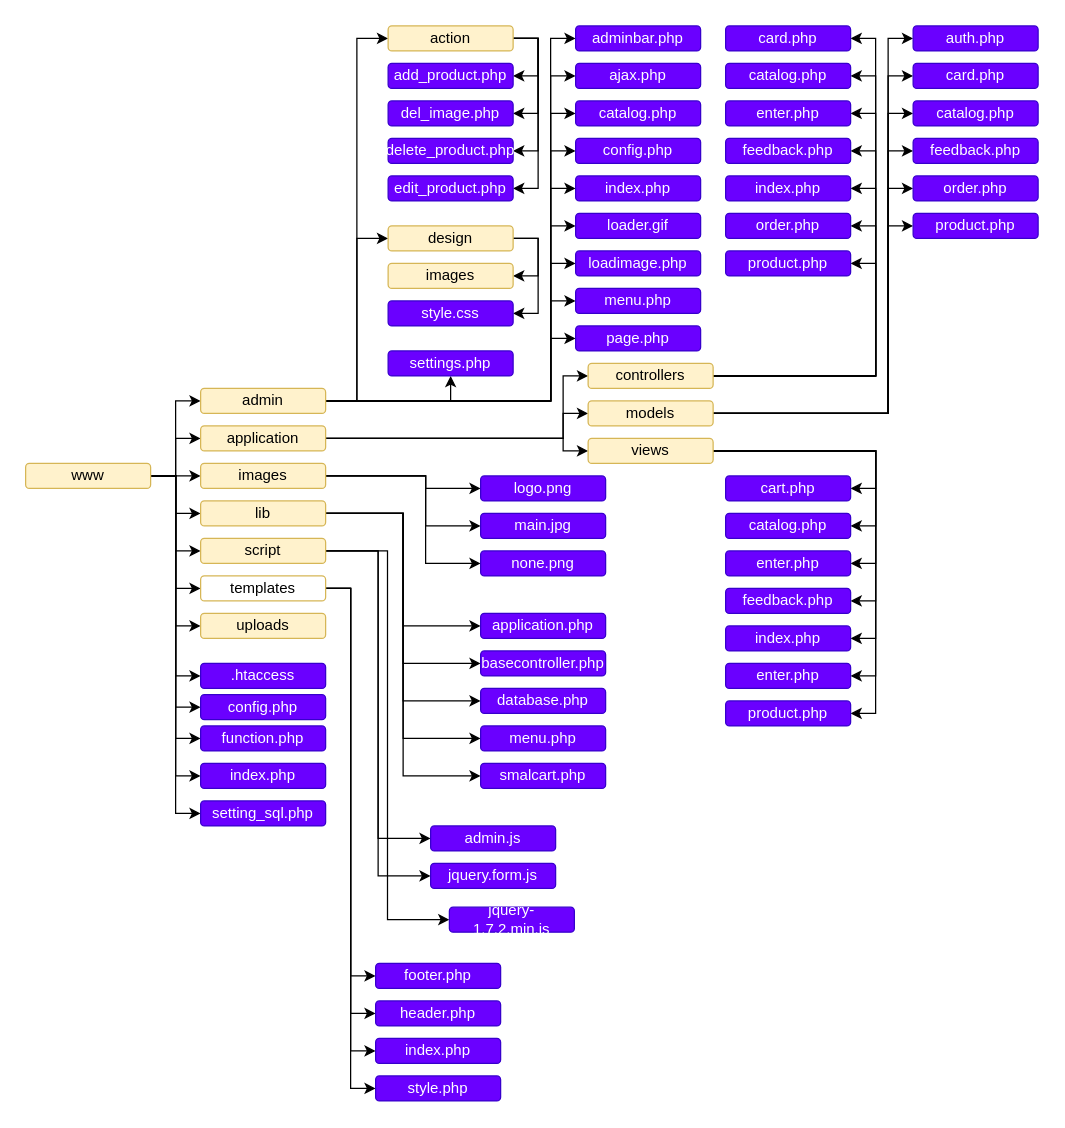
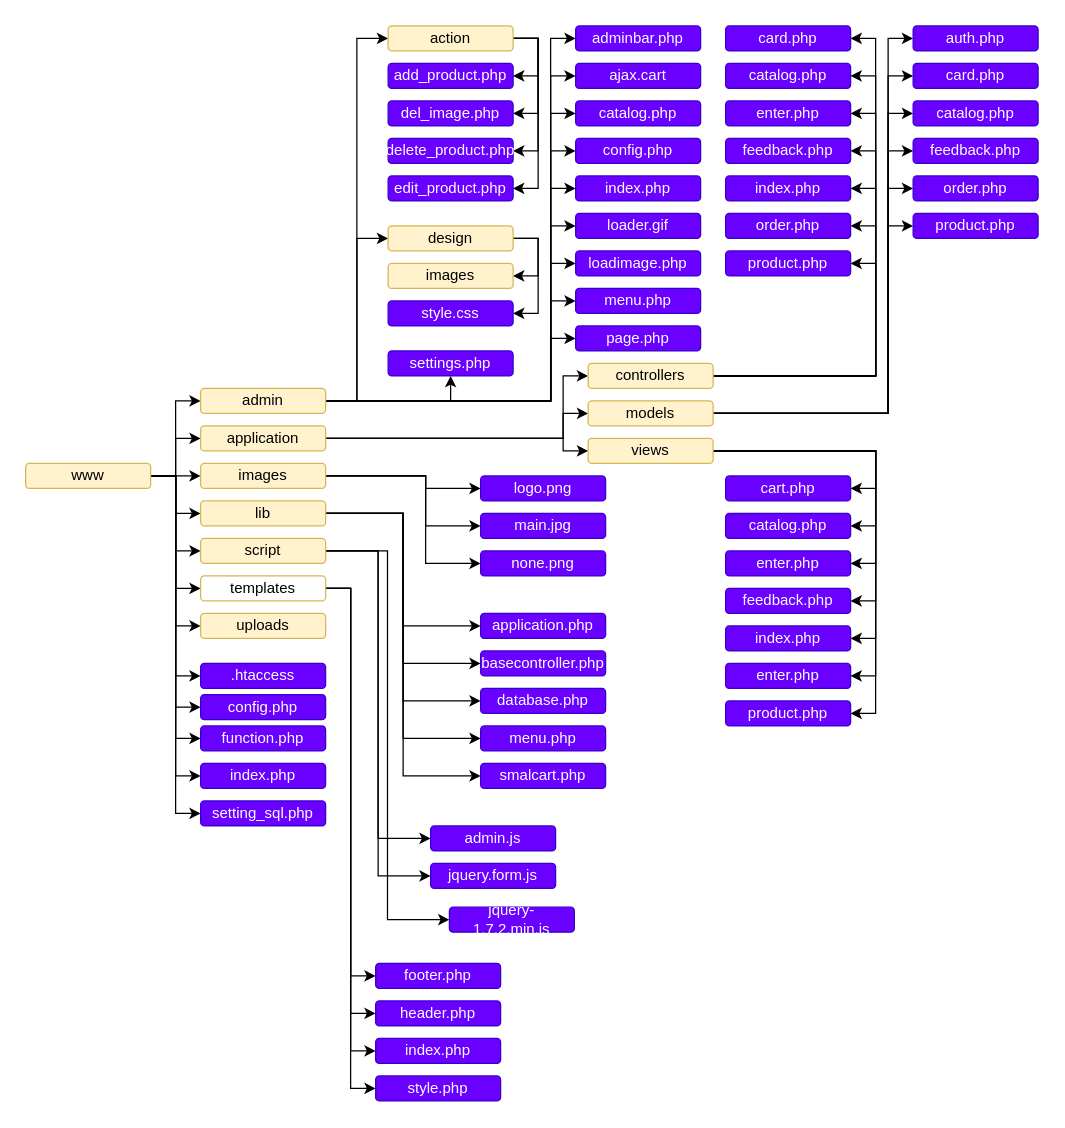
node "ajax.php": label "ajax.php" -> "ajax.cart"
